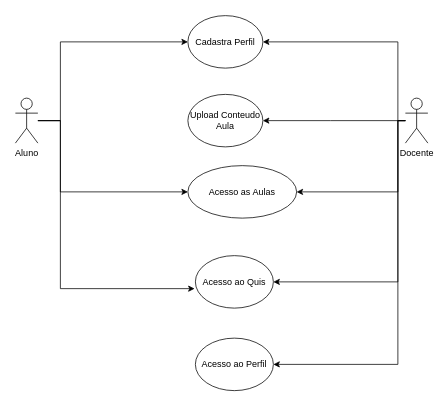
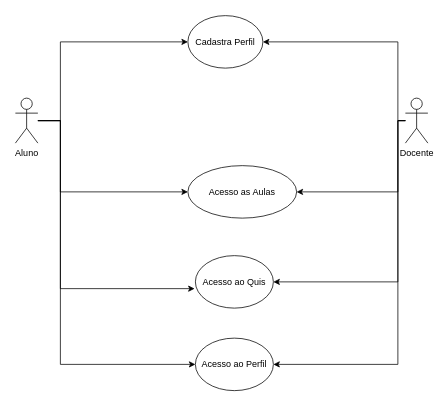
node "Upload Conteudo Aula": removed
edge "Docente" -> "Upload Conteudo Aula": removed
edge "Aluno" -> "Acesso ao Perfil": added
